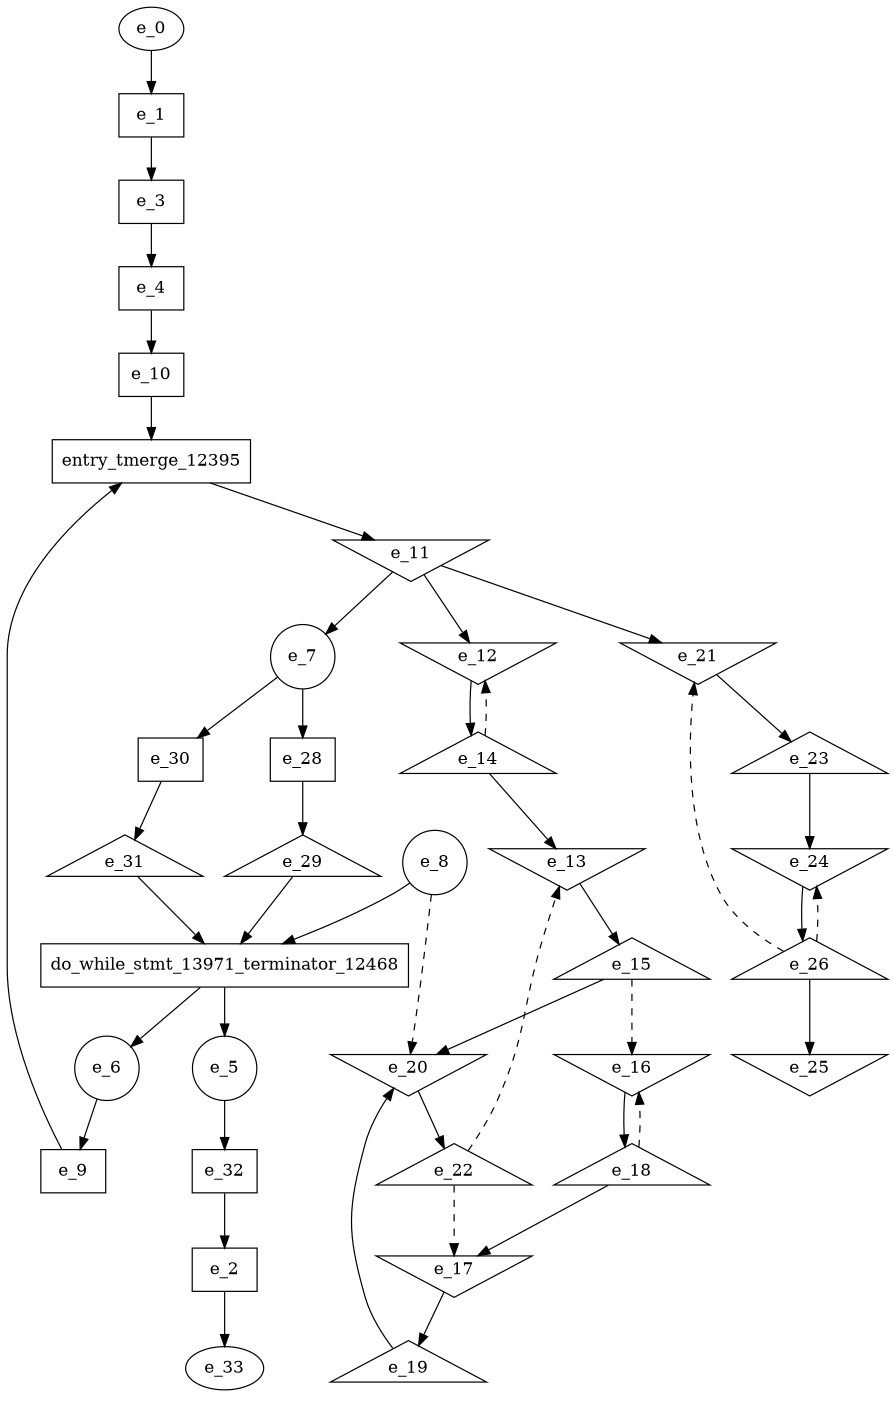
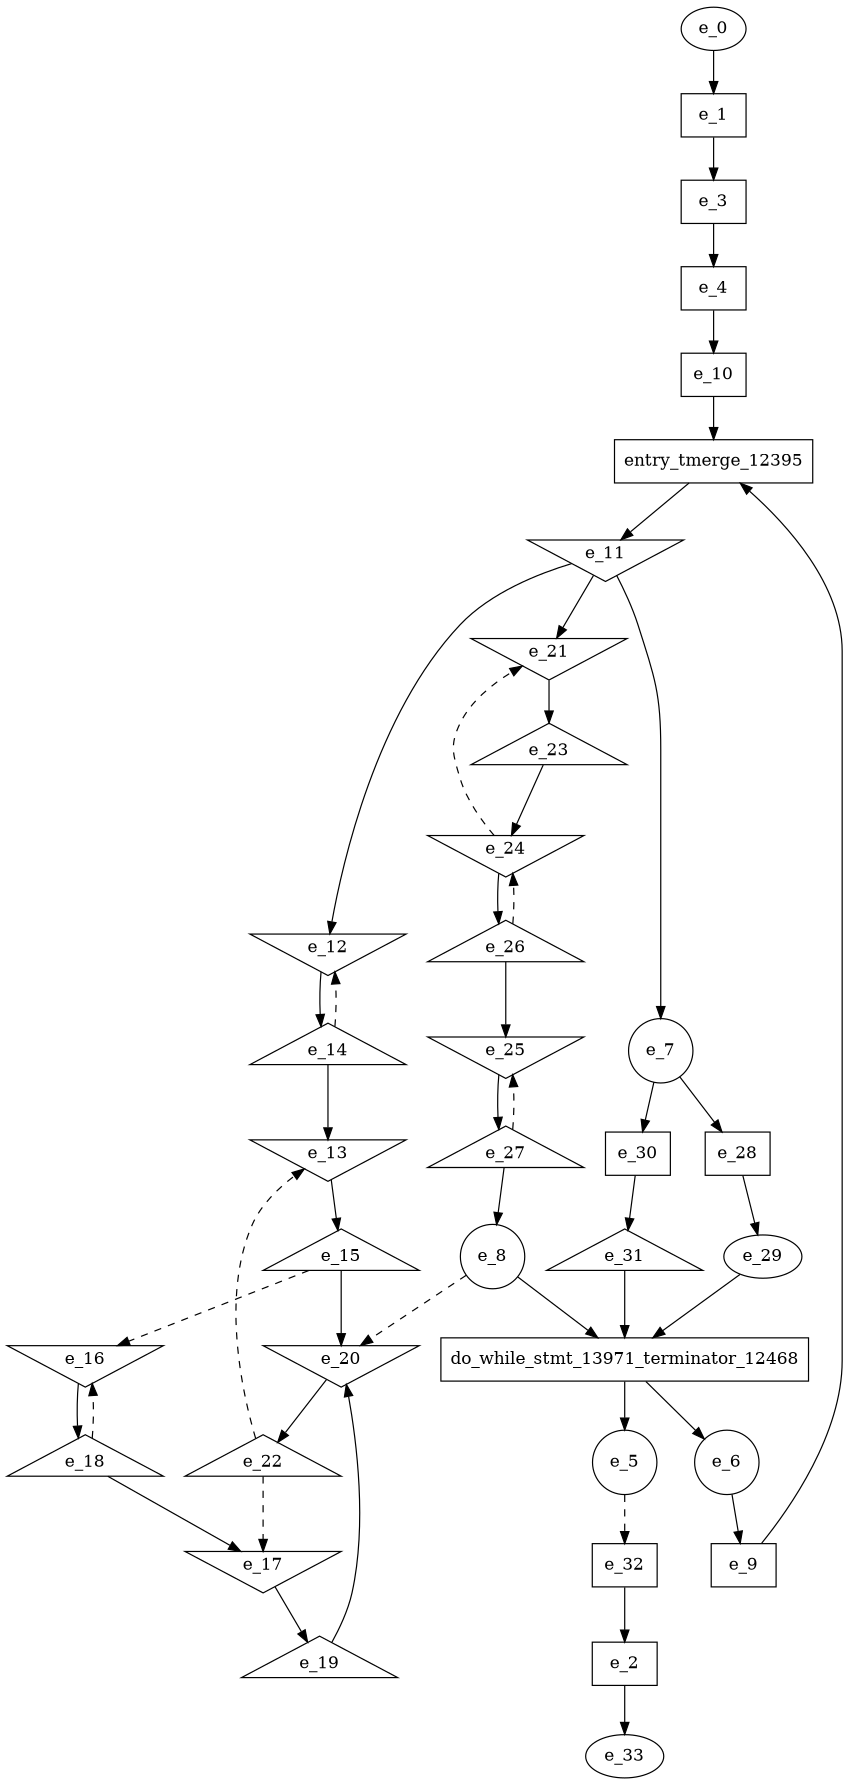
edge "e_26" -> "e_21": now "e_24" -> "e_21"
node "e_29": shape triangle -> ellipse
edge "e_5" -> "e_32": style solid -> dashed
node "e_27": added
